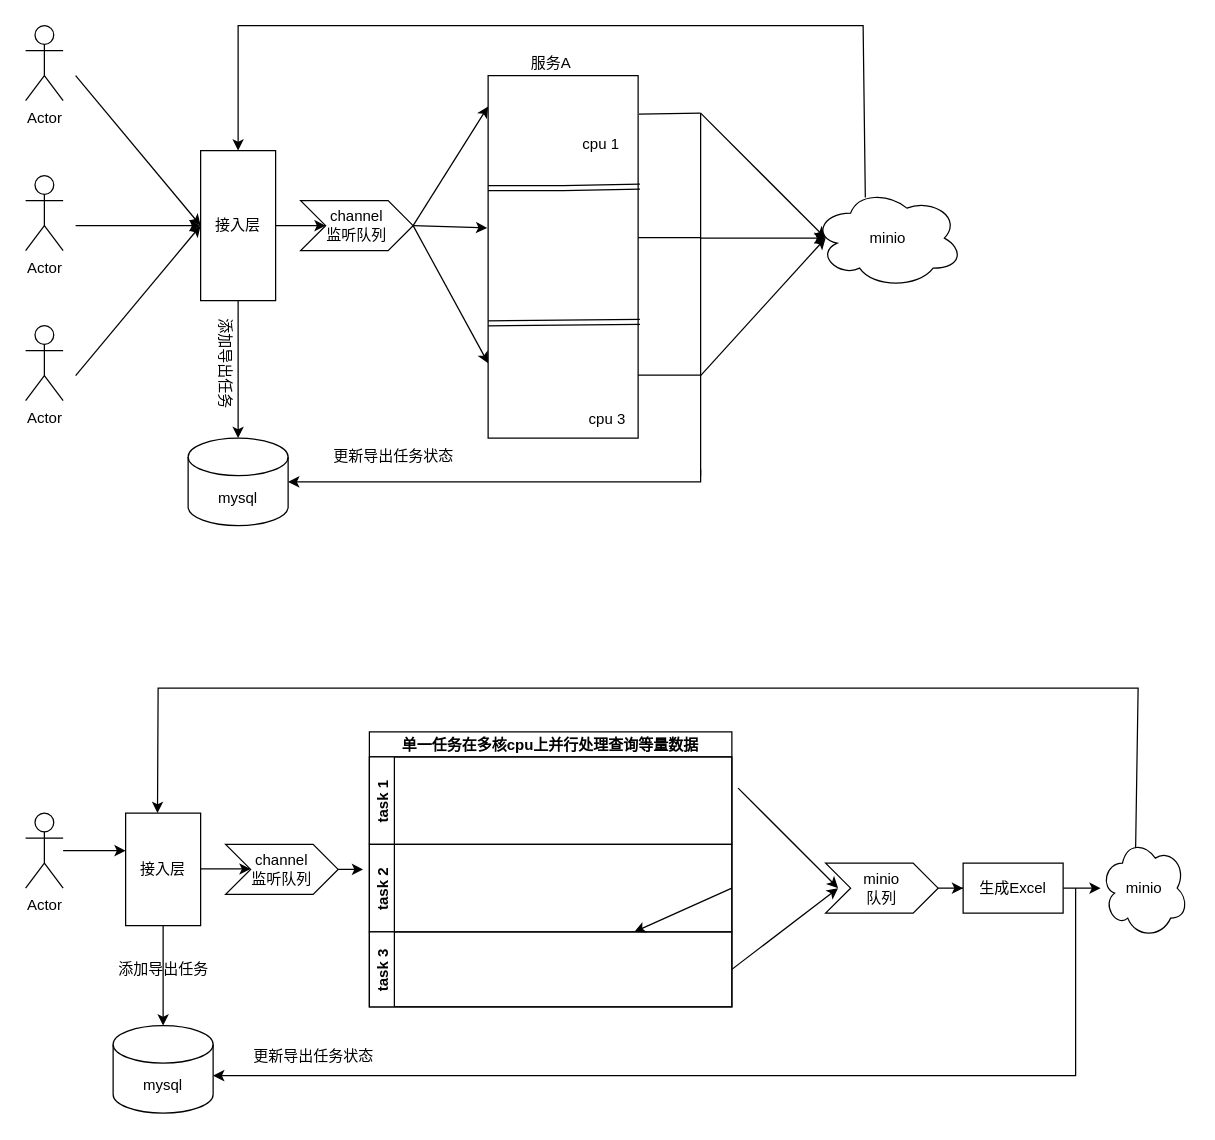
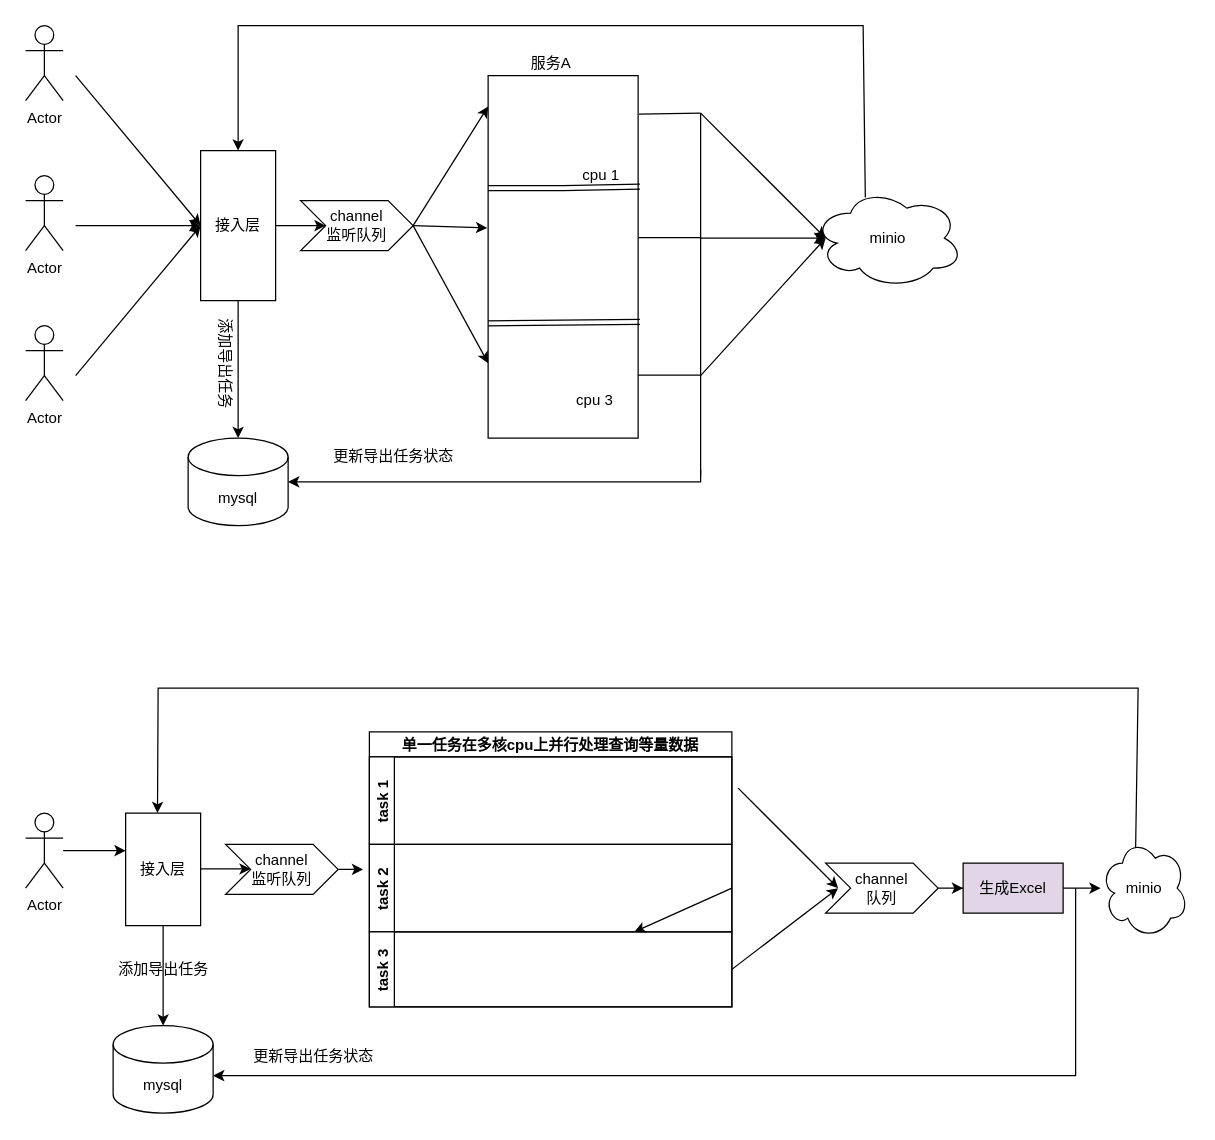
node "cpu 1": moved (601, 144) -> (601, 176)
node "cpu 3": moved (607, 419) -> (594, 401)
node "minio 队列": label "minio 队列" -> "channel 队列"
node "生成Excel": fillcolor #ffffff -> #e1d5e7
